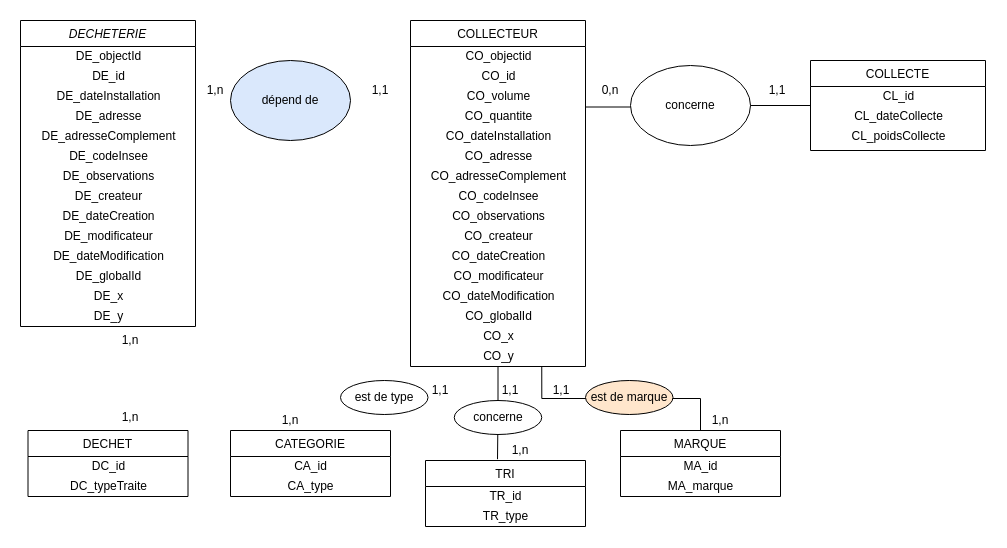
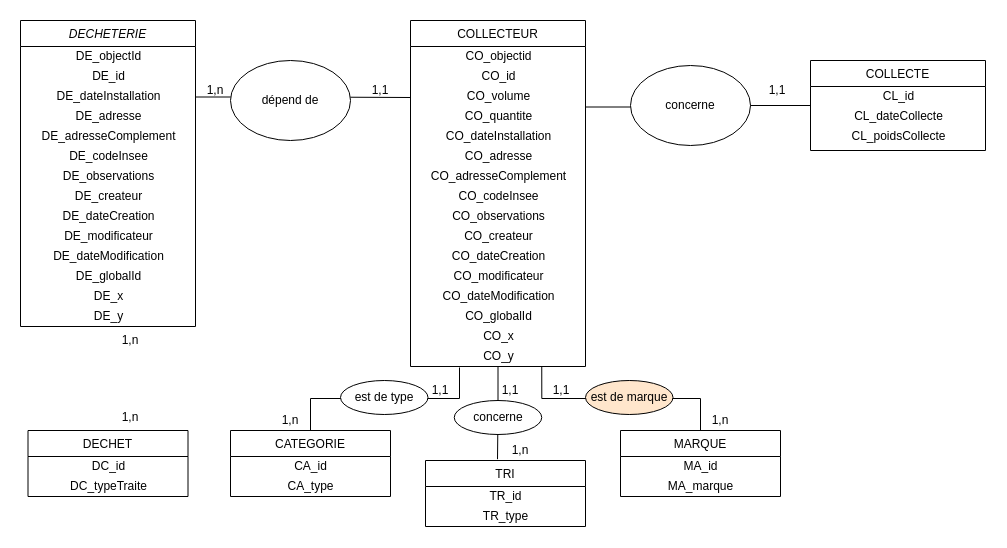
node "0,n": removed
edge "CO_volume" -- "DECHETERIE": added
node "dépend de": fillcolor #dae8fc -> #ffffff
edge "CO_y" -- "CATEGORIE": added
